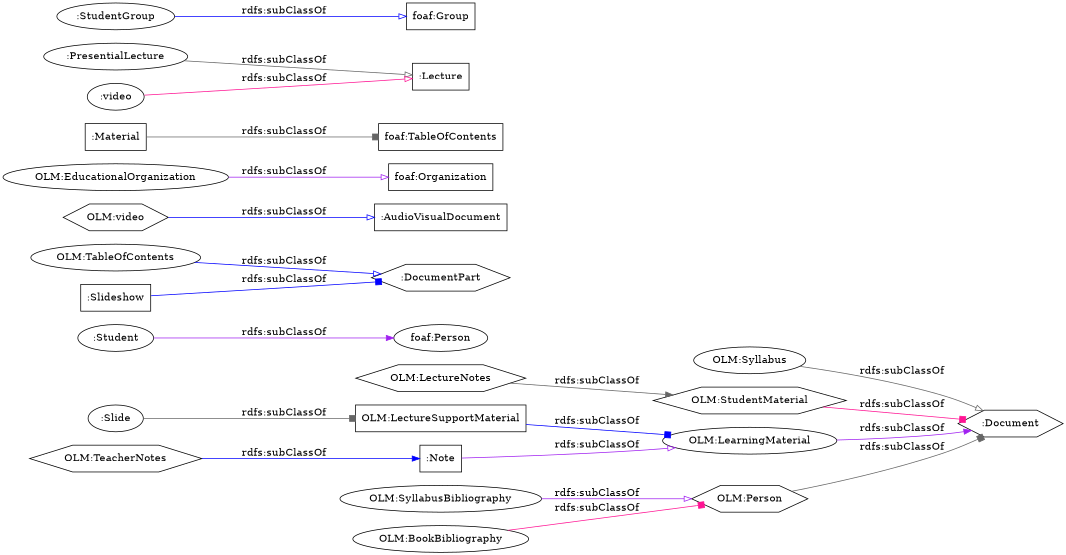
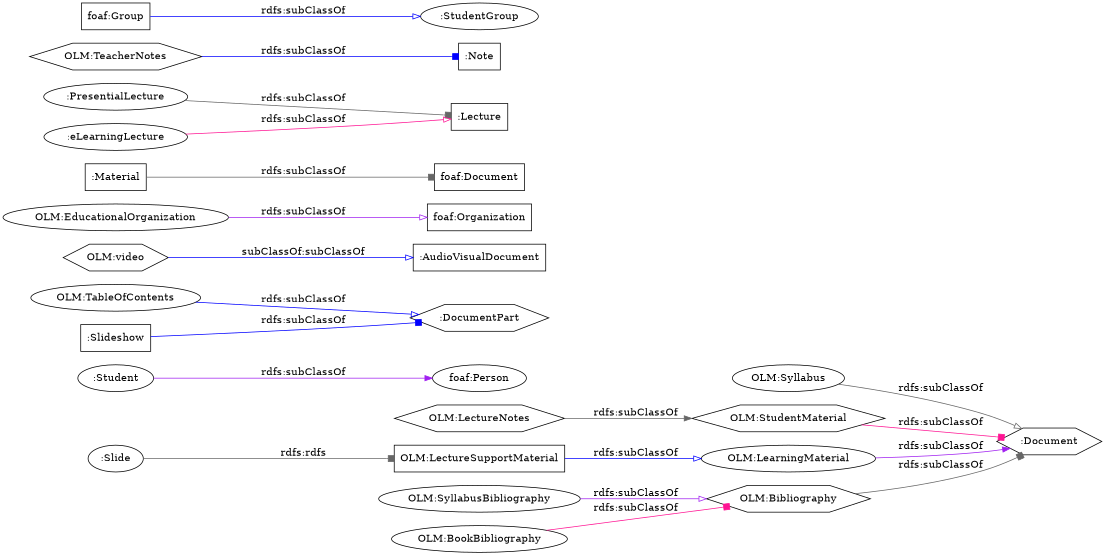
edge ":StudentGroup" -> "foaf:Group": reversed
edge ":PresentialLecture" -> ":Lecture": arrowhead onormal -> box
node ":video": label ":video" -> ":eLearningLecture"
node "foaf:TableOfContents": label "foaf:TableOfContents" -> "foaf:Document"
edge "OLM:video" -> ":AudioVisualDocument": label "rdfs:subClassOf" -> "subClassOf:subClassOf"
edge ":Slide" -> "OLM:LectureSupportMaterial": label "rdfs:subClassOf" -> "rdfs:rdfs"
edge "OLM:LectureSupportMaterial" -> "OLM:LearningMaterial": arrowhead box -> onormal
edge ":Note" -> "OLM:LearningMaterial": removed, label "rdfs:subClassOf"
edge "OLM:TeacherNotes" -> ":Note": arrowhead normal -> box
node "OLM:Person": label "OLM:Person" -> "OLM:Bibliography"
